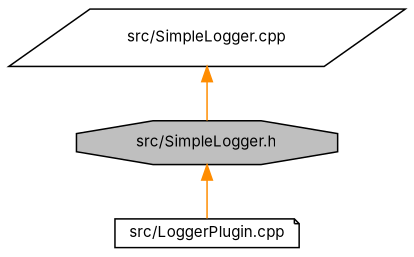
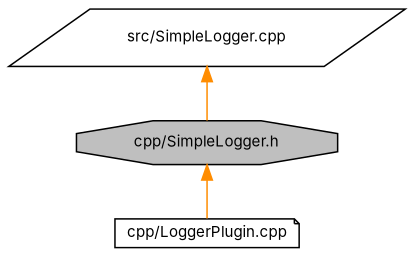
node "src/SimpleLogger.h": label "src/SimpleLogger.h" -> "cpp/SimpleLogger.h"
node "src/LoggerPlugin.cpp": label "src/LoggerPlugin.cpp" -> "cpp/LoggerPlugin.cpp"
